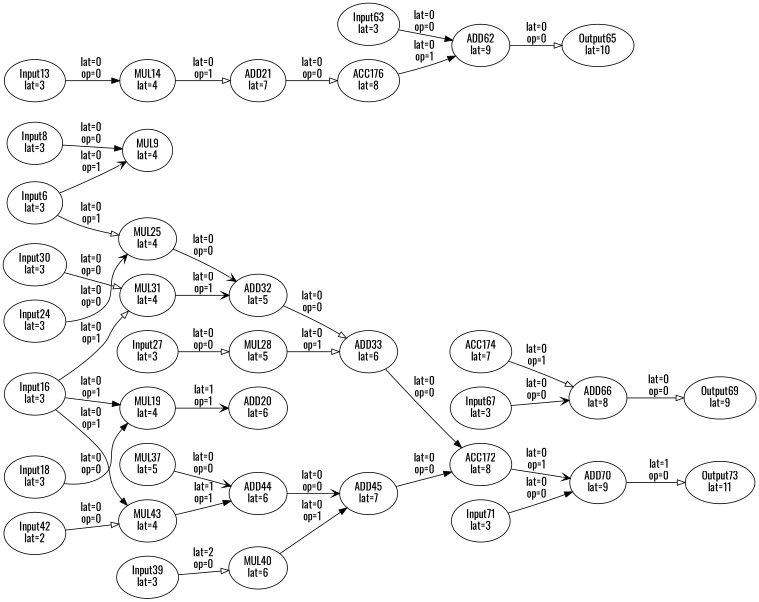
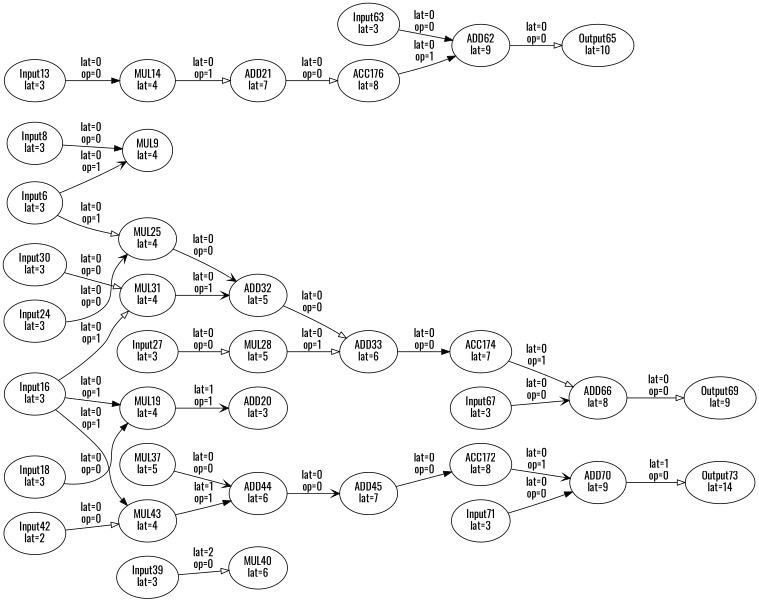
edge "ADD33 lat=6" -> "ACC172 lat=8": now "ADD33 lat=6" -> "ACC174 lat=7"
node "ADD20 lat=6": label "ADD20 lat=6" -> "ADD20 lat=3"
node "Output73 lat=11": label "Output73 lat=11" -> "Output73 lat=14"
edge "MUL40 lat=6" -> "ADD45 lat=7": removed, label "lat=0 op=1"
